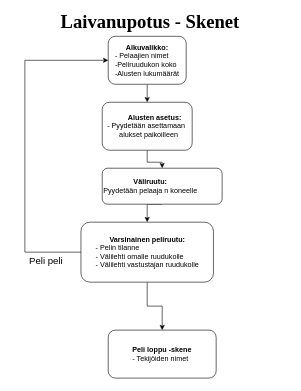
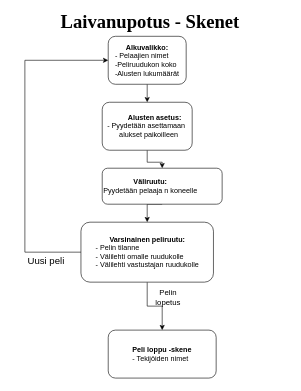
node "Peli peli": label "Peli peli" -> "Uusi peli"
node "Pelin lopetus": added
